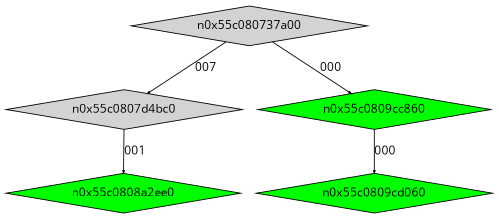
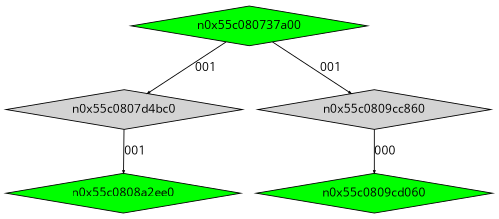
node "n0x55c080737a00": fillcolor lightgrey -> green
edge "n0x55c080737a00" -> "n0x55c0807d4bc0": label "007" -> "001"
edge "n0x55c080737a00" -> "n0x55c0809cc860": label "000" -> "001"
node "n0x55c0809cc860": fillcolor green -> lightgrey
